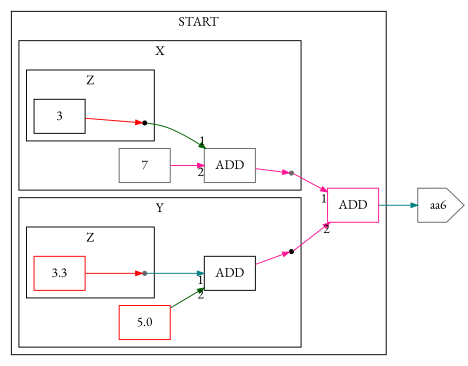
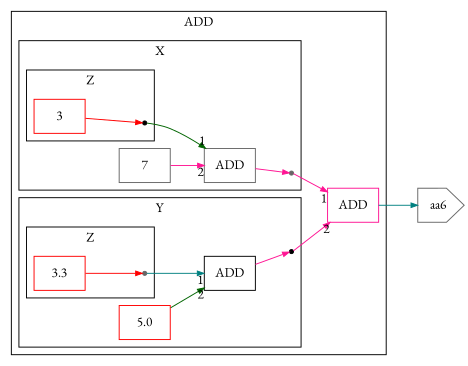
cluster "START": label "START" -> "ADD"
node "3": color black -> red
